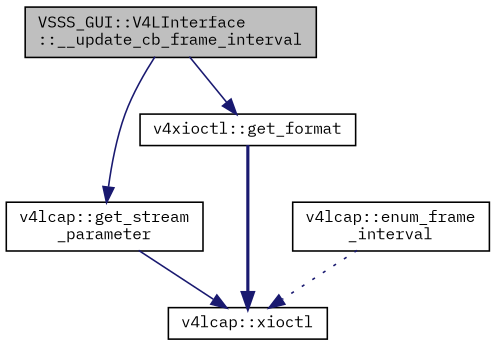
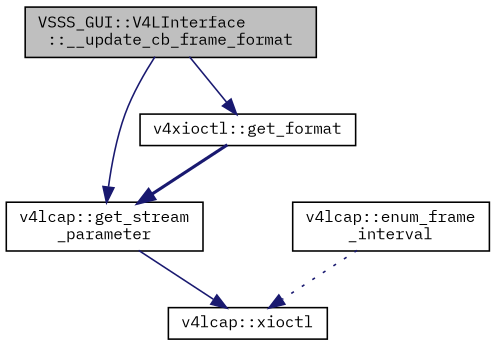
node "VSSS_GUI::V4LInterface ::__update_cb_frame_interval": label "VSSS_GUI::V4LInterface ::__update_cb_frame_interval" -> "VSSS_GUI::V4LInterface ::__update_cb_frame_format"
edge "v4xioctl::get_format" -> "v4lcap::xioctl": now "v4xioctl::get_format" -> "v4lcap::get_stream _parameter"
